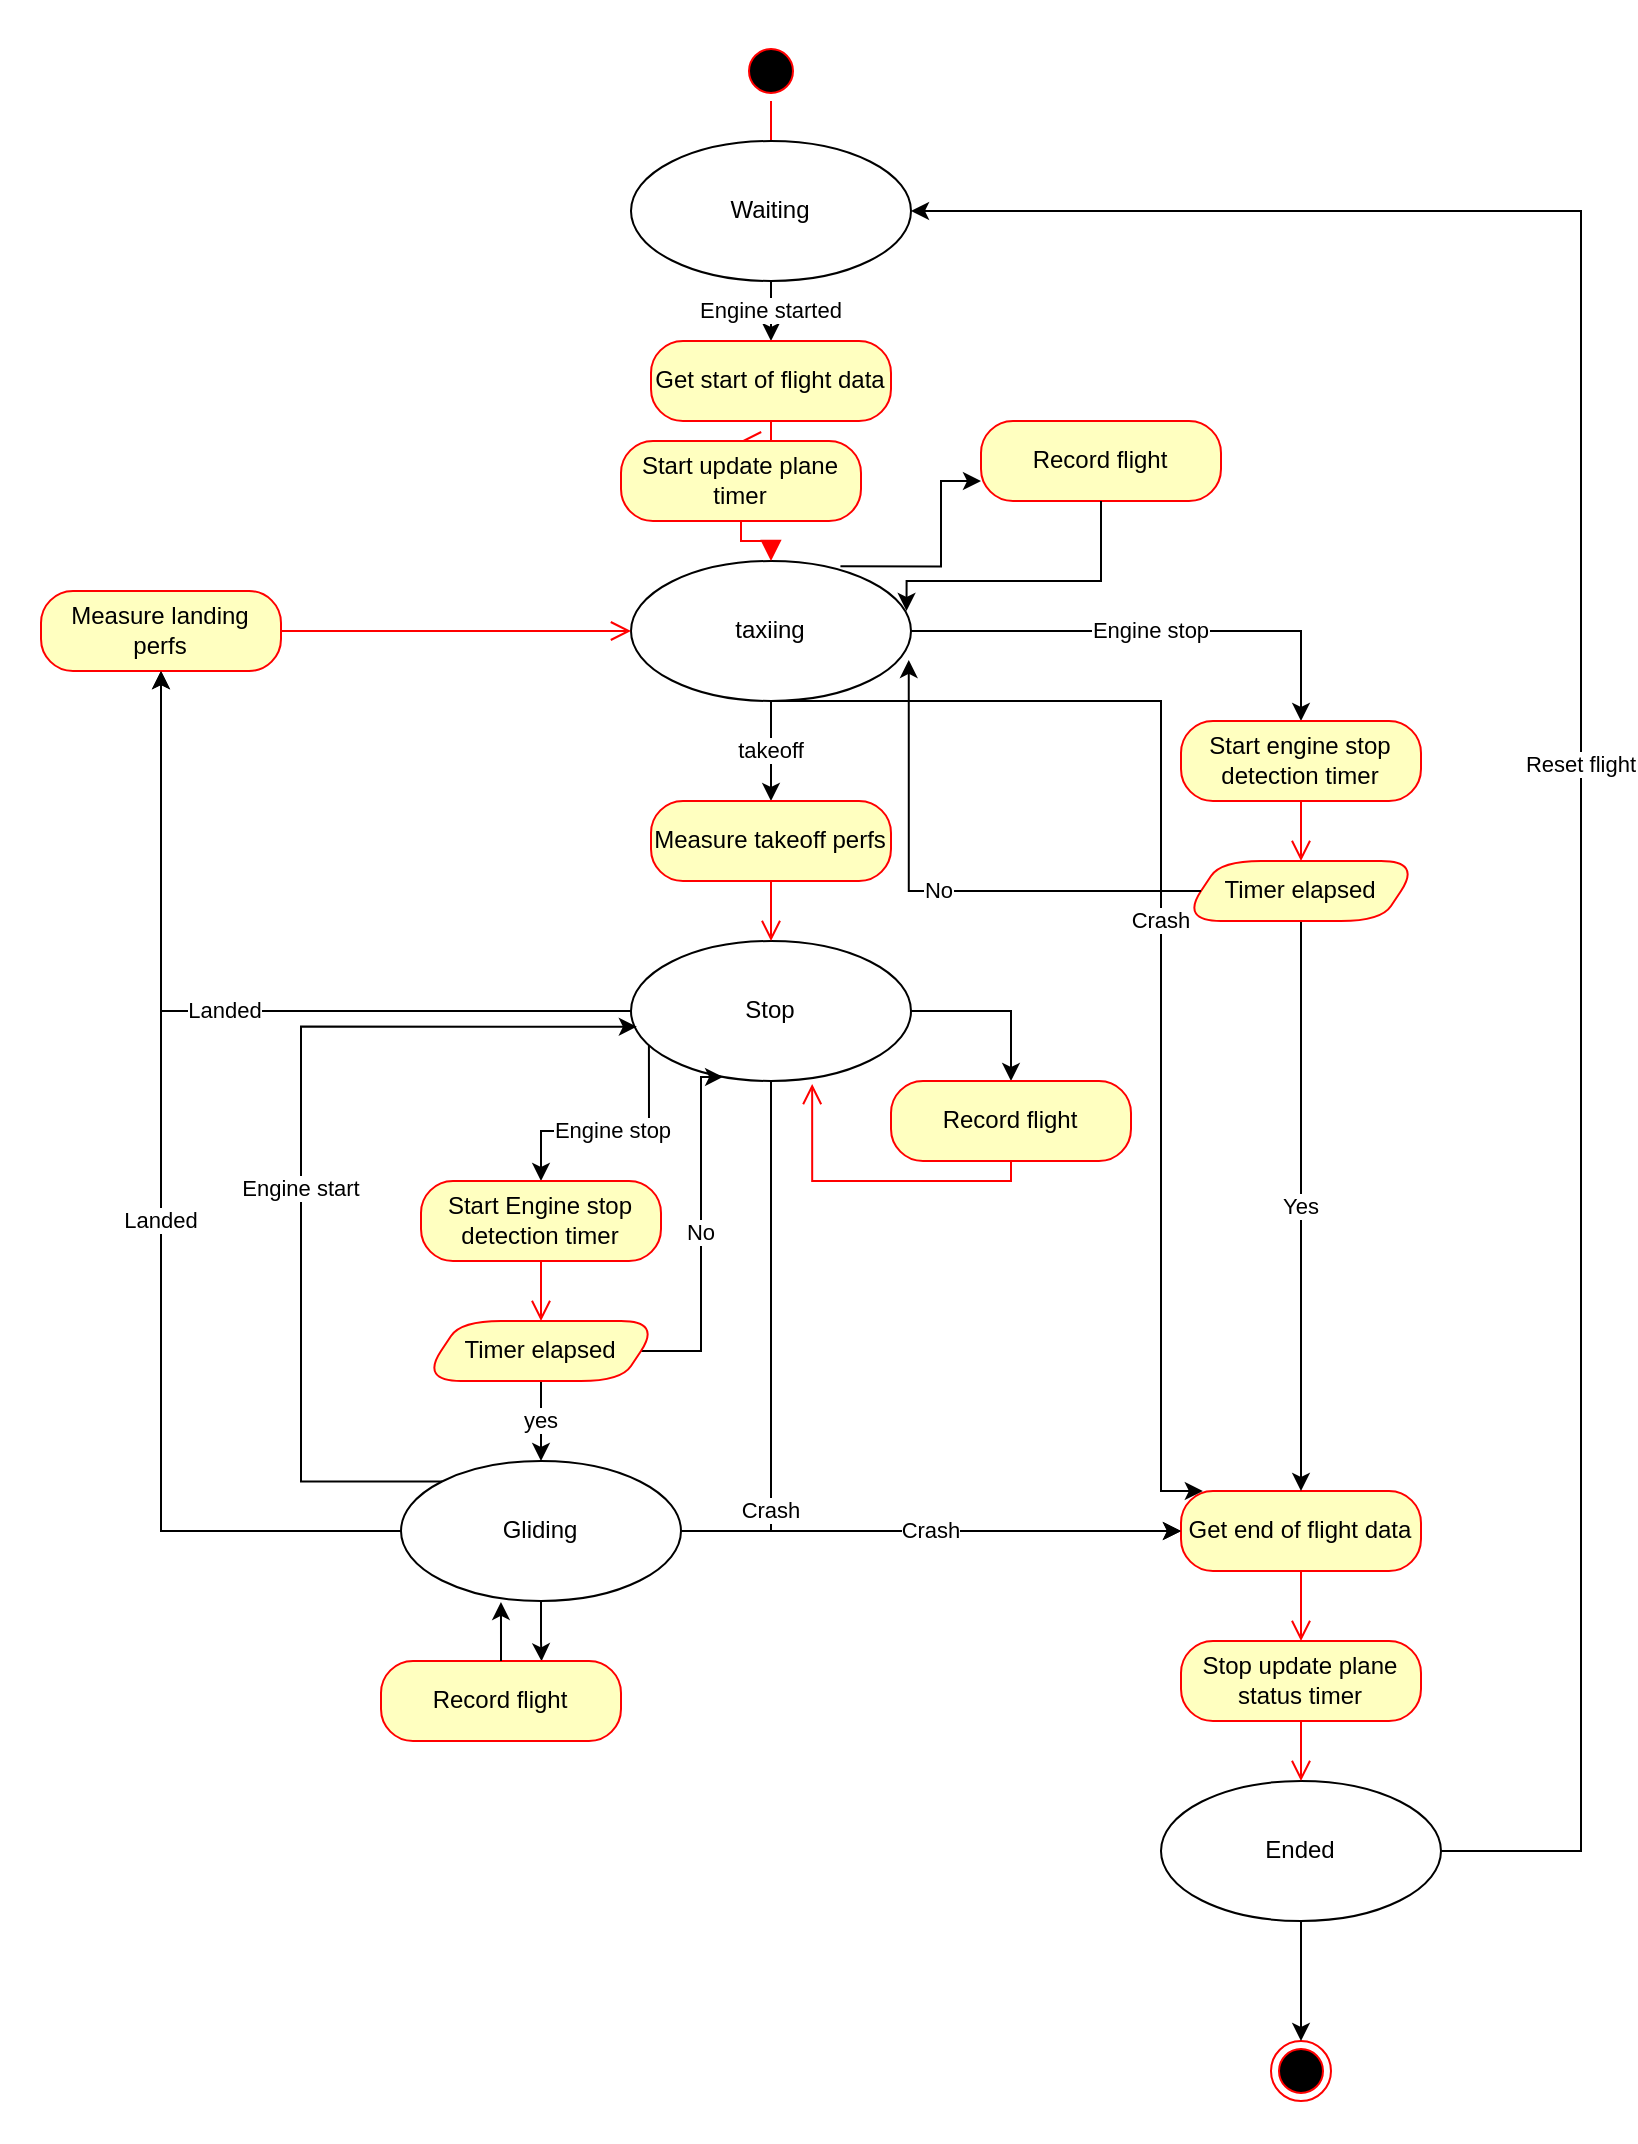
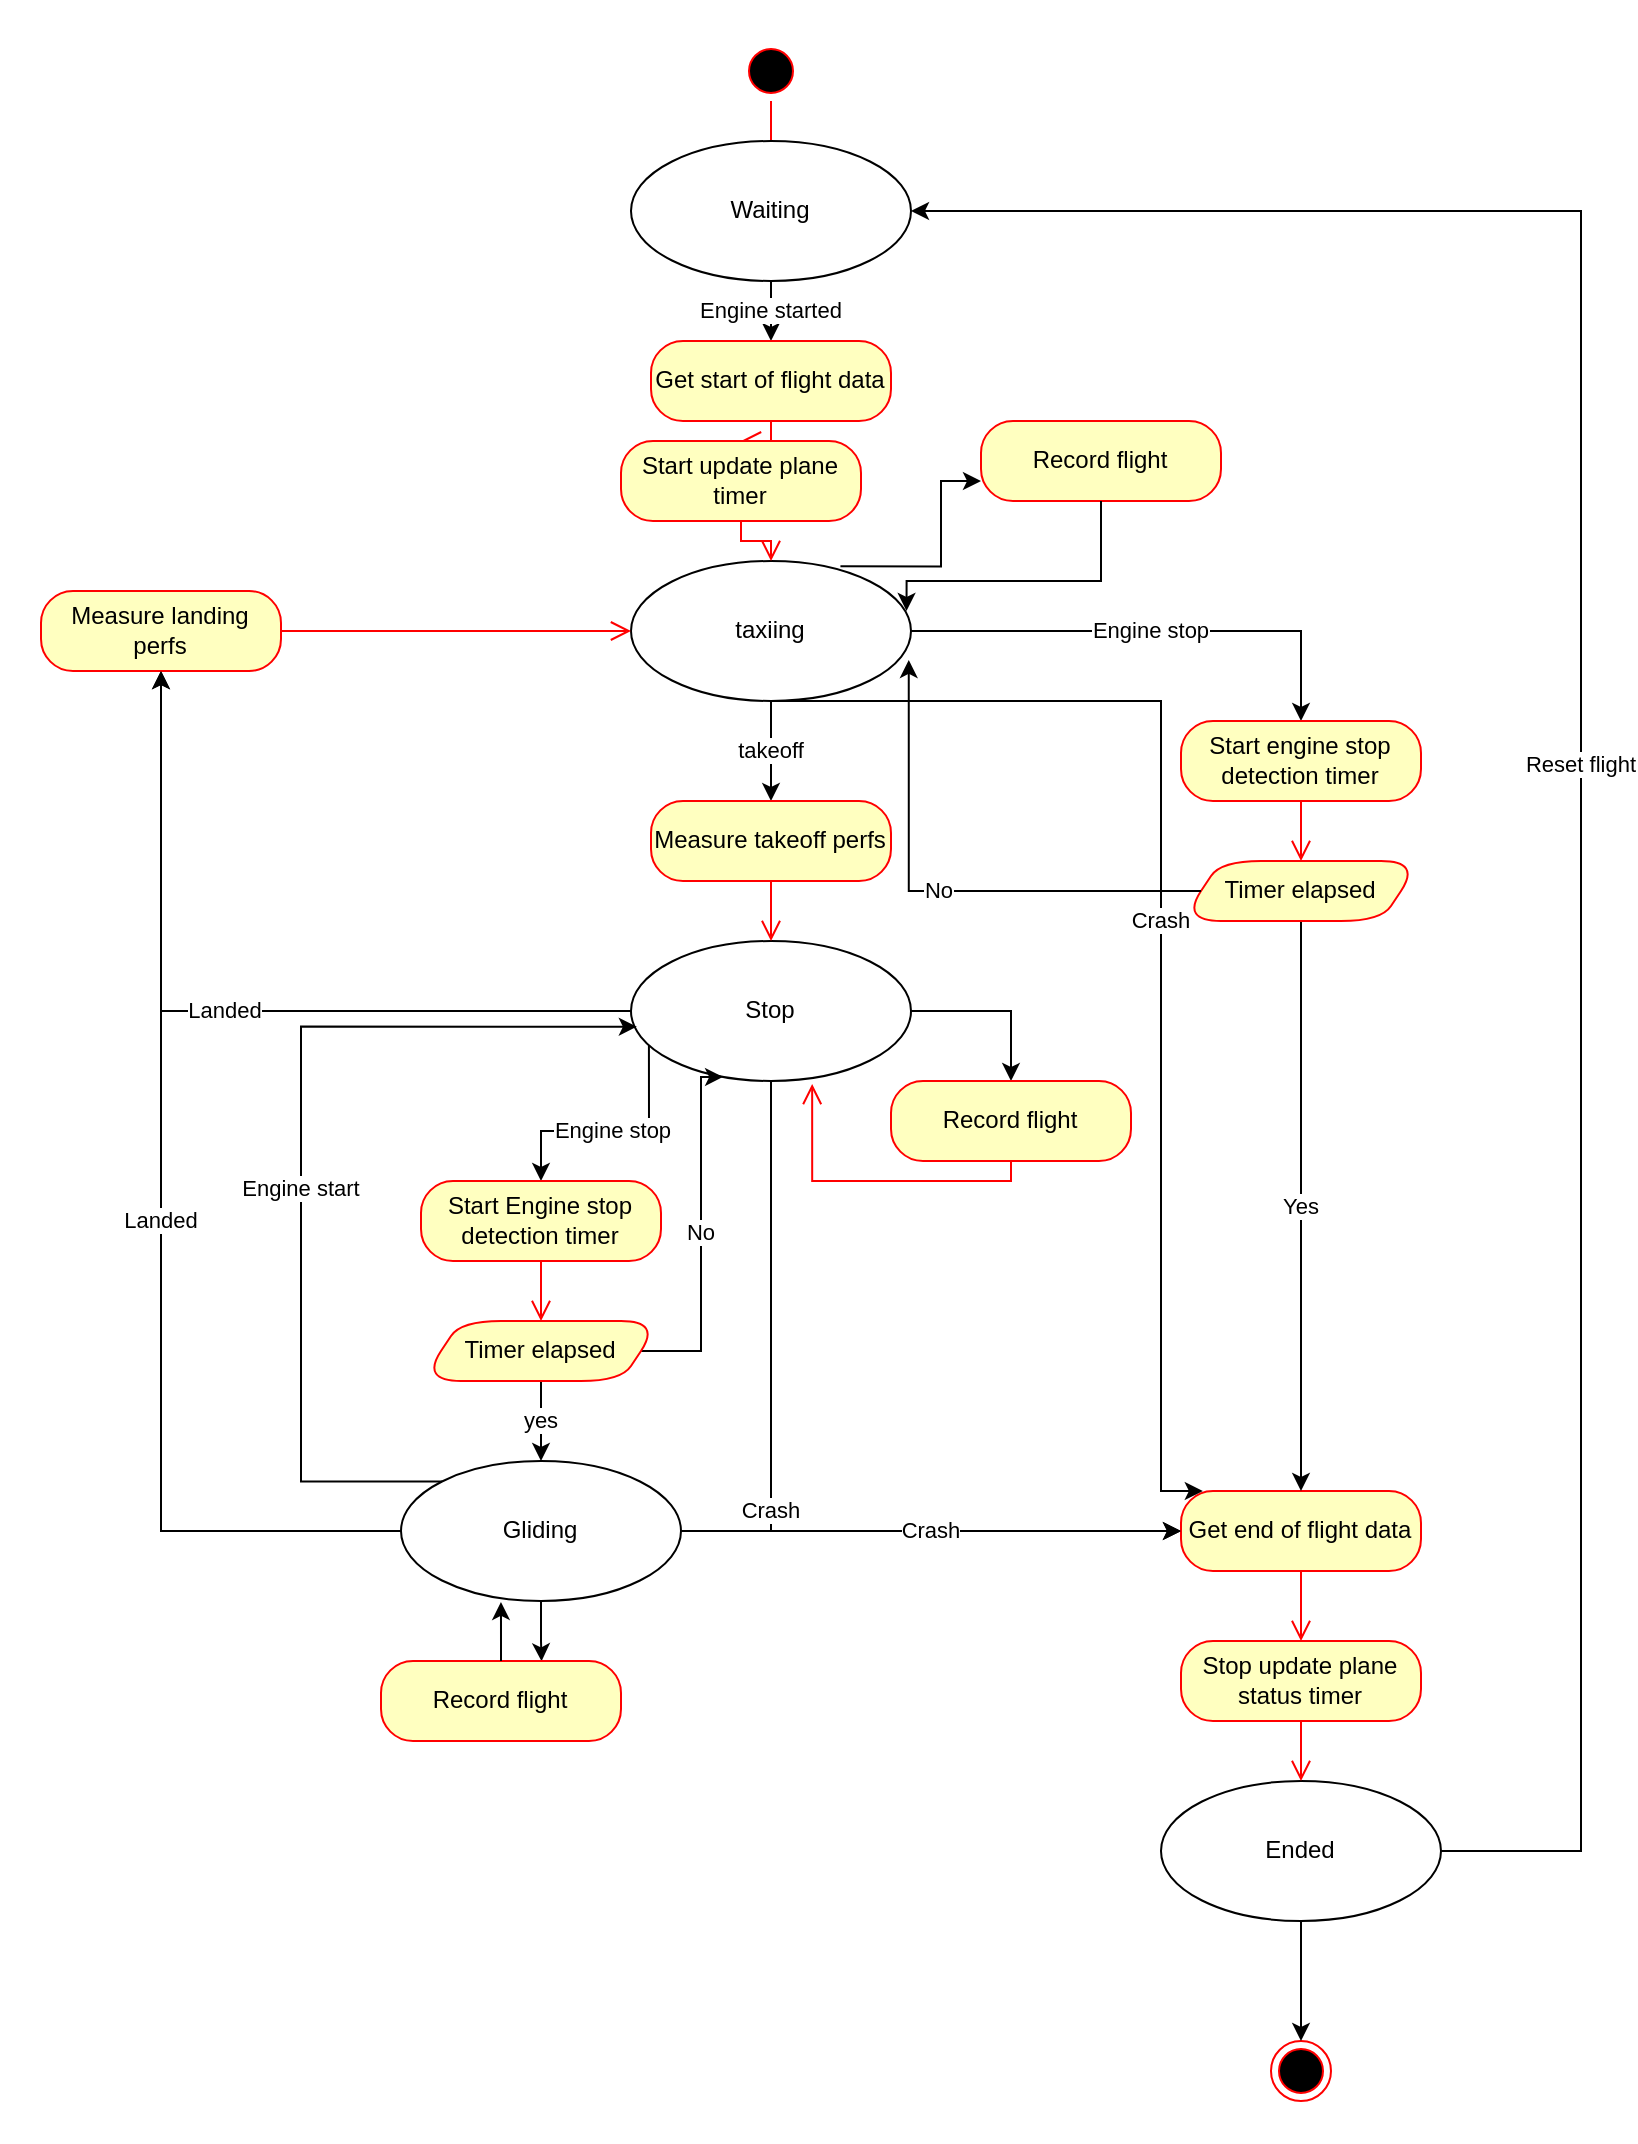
edge "Start update plane timer" -> "taxiing": arrowhead block -> open
